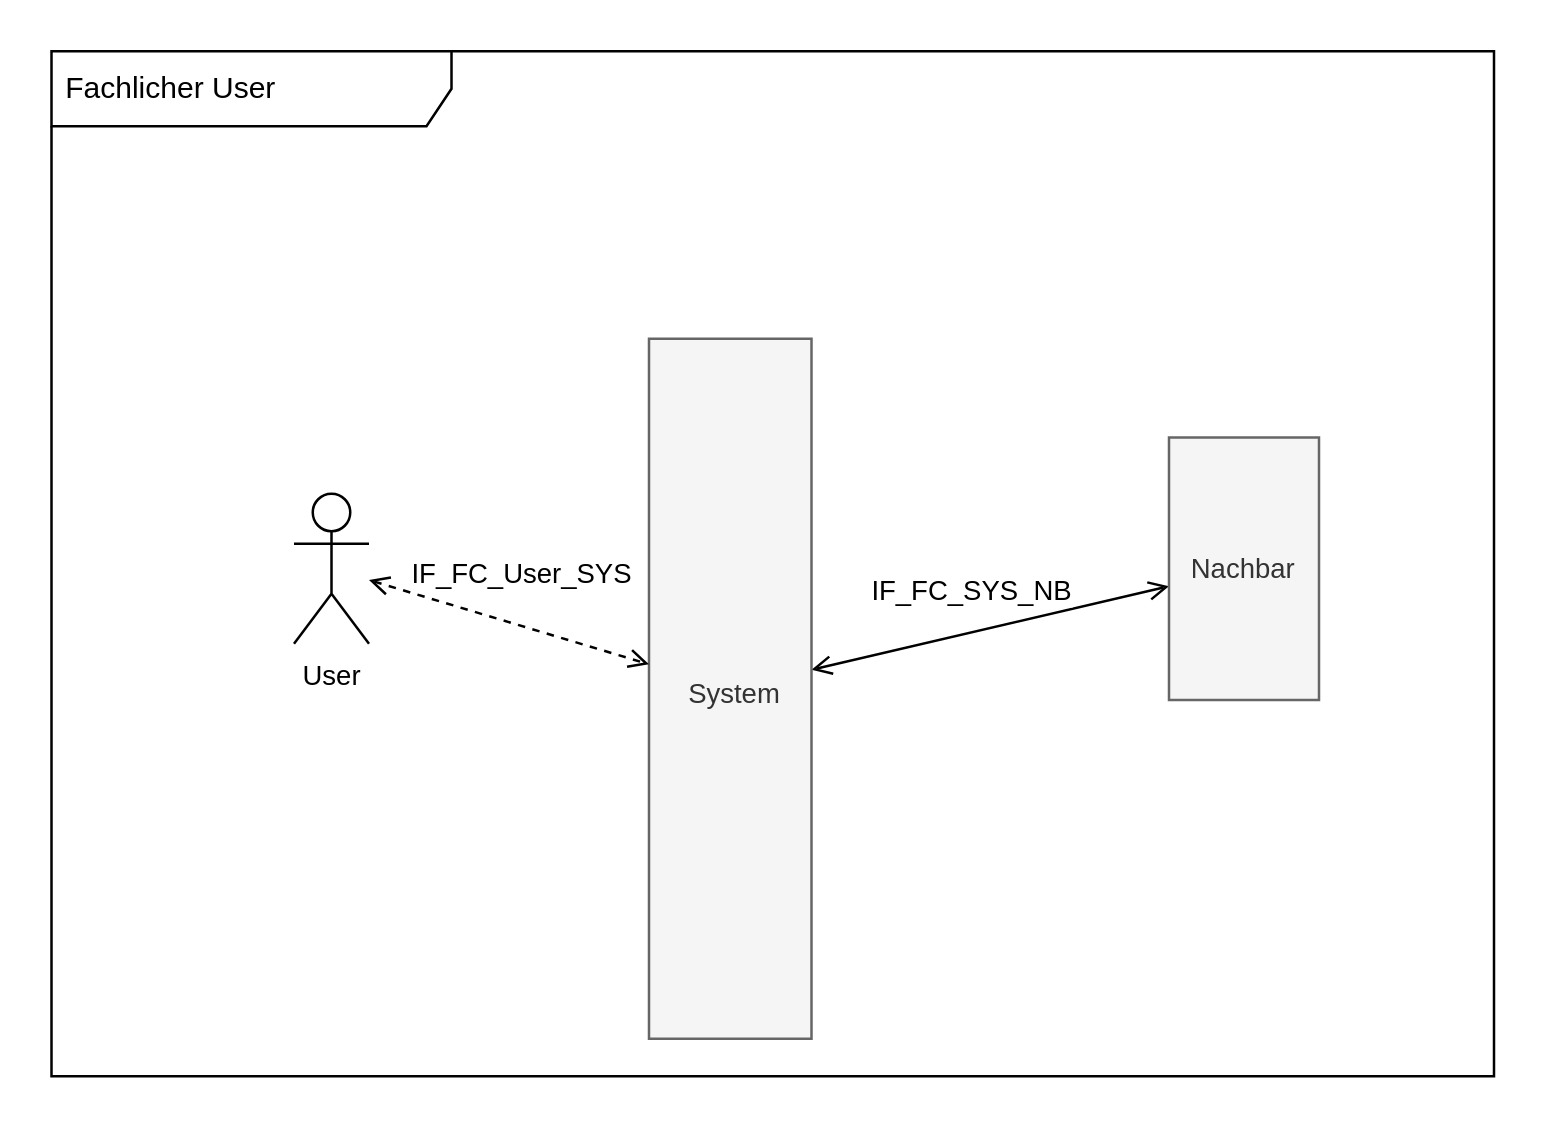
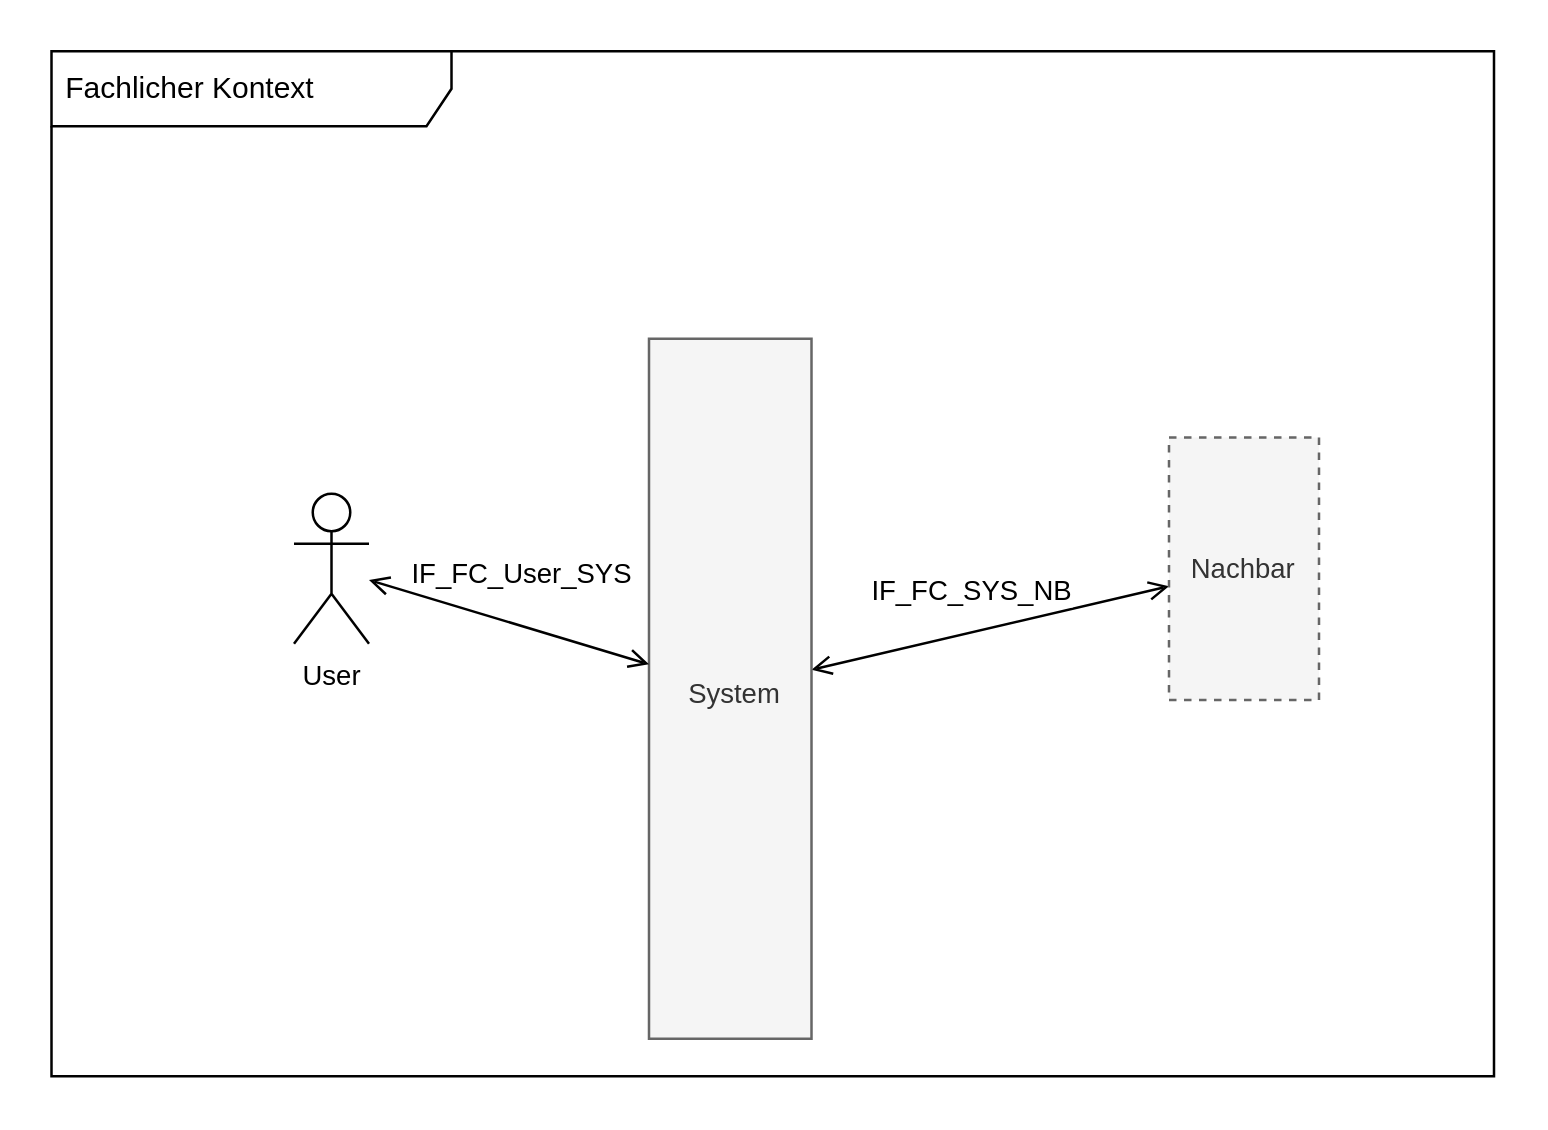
node "Fachlicher User": label "Fachlicher User" -> "Fachlicher Kontext"
node "Nachbar": style solid -> dashed
edge "User" -- "System": style dashed -> solid
